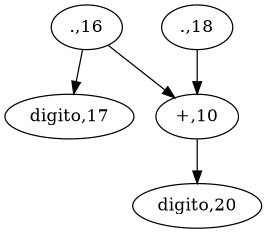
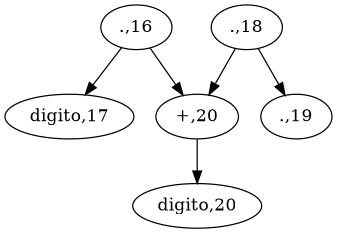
node "+,10": label "+,10" -> "+,20"
node ".,19": added
